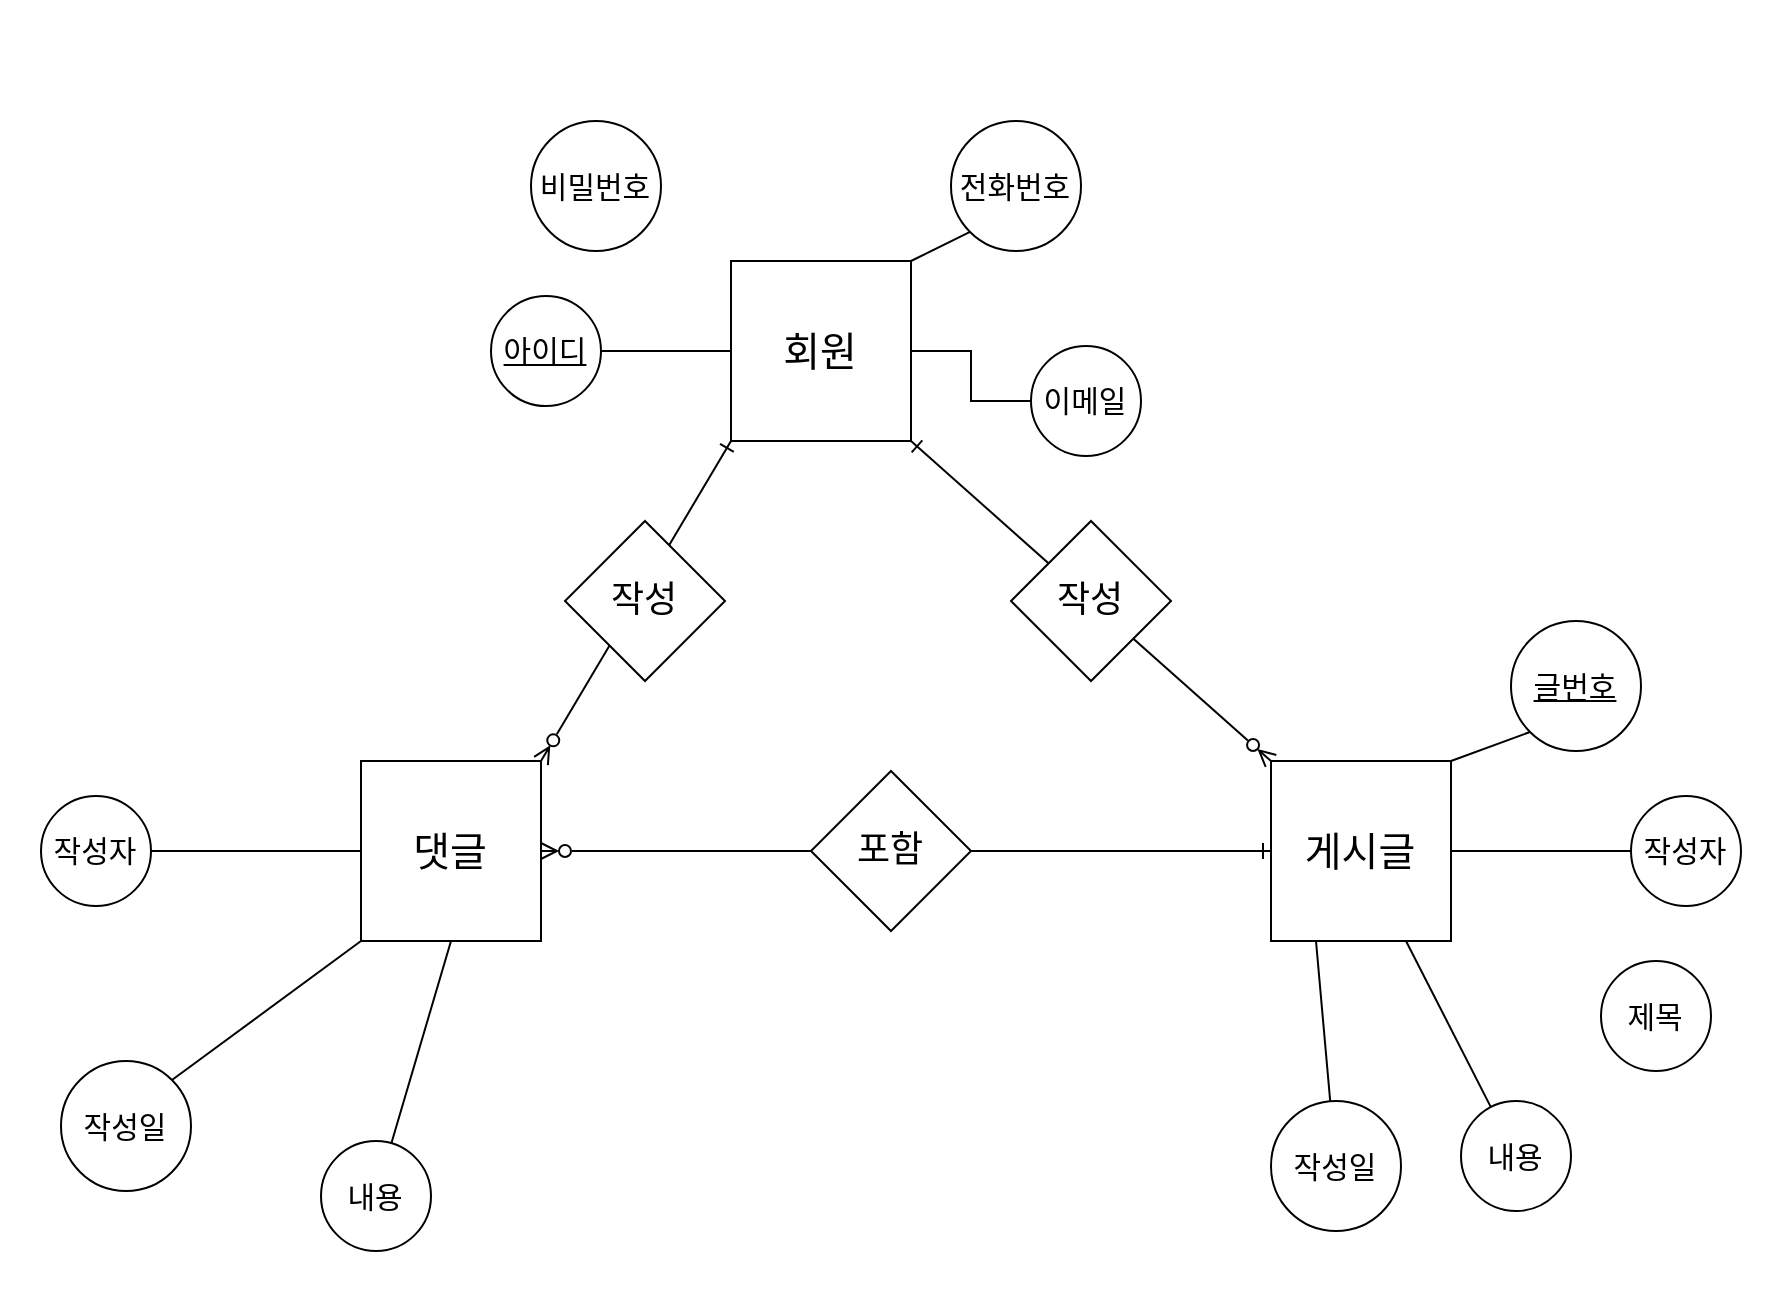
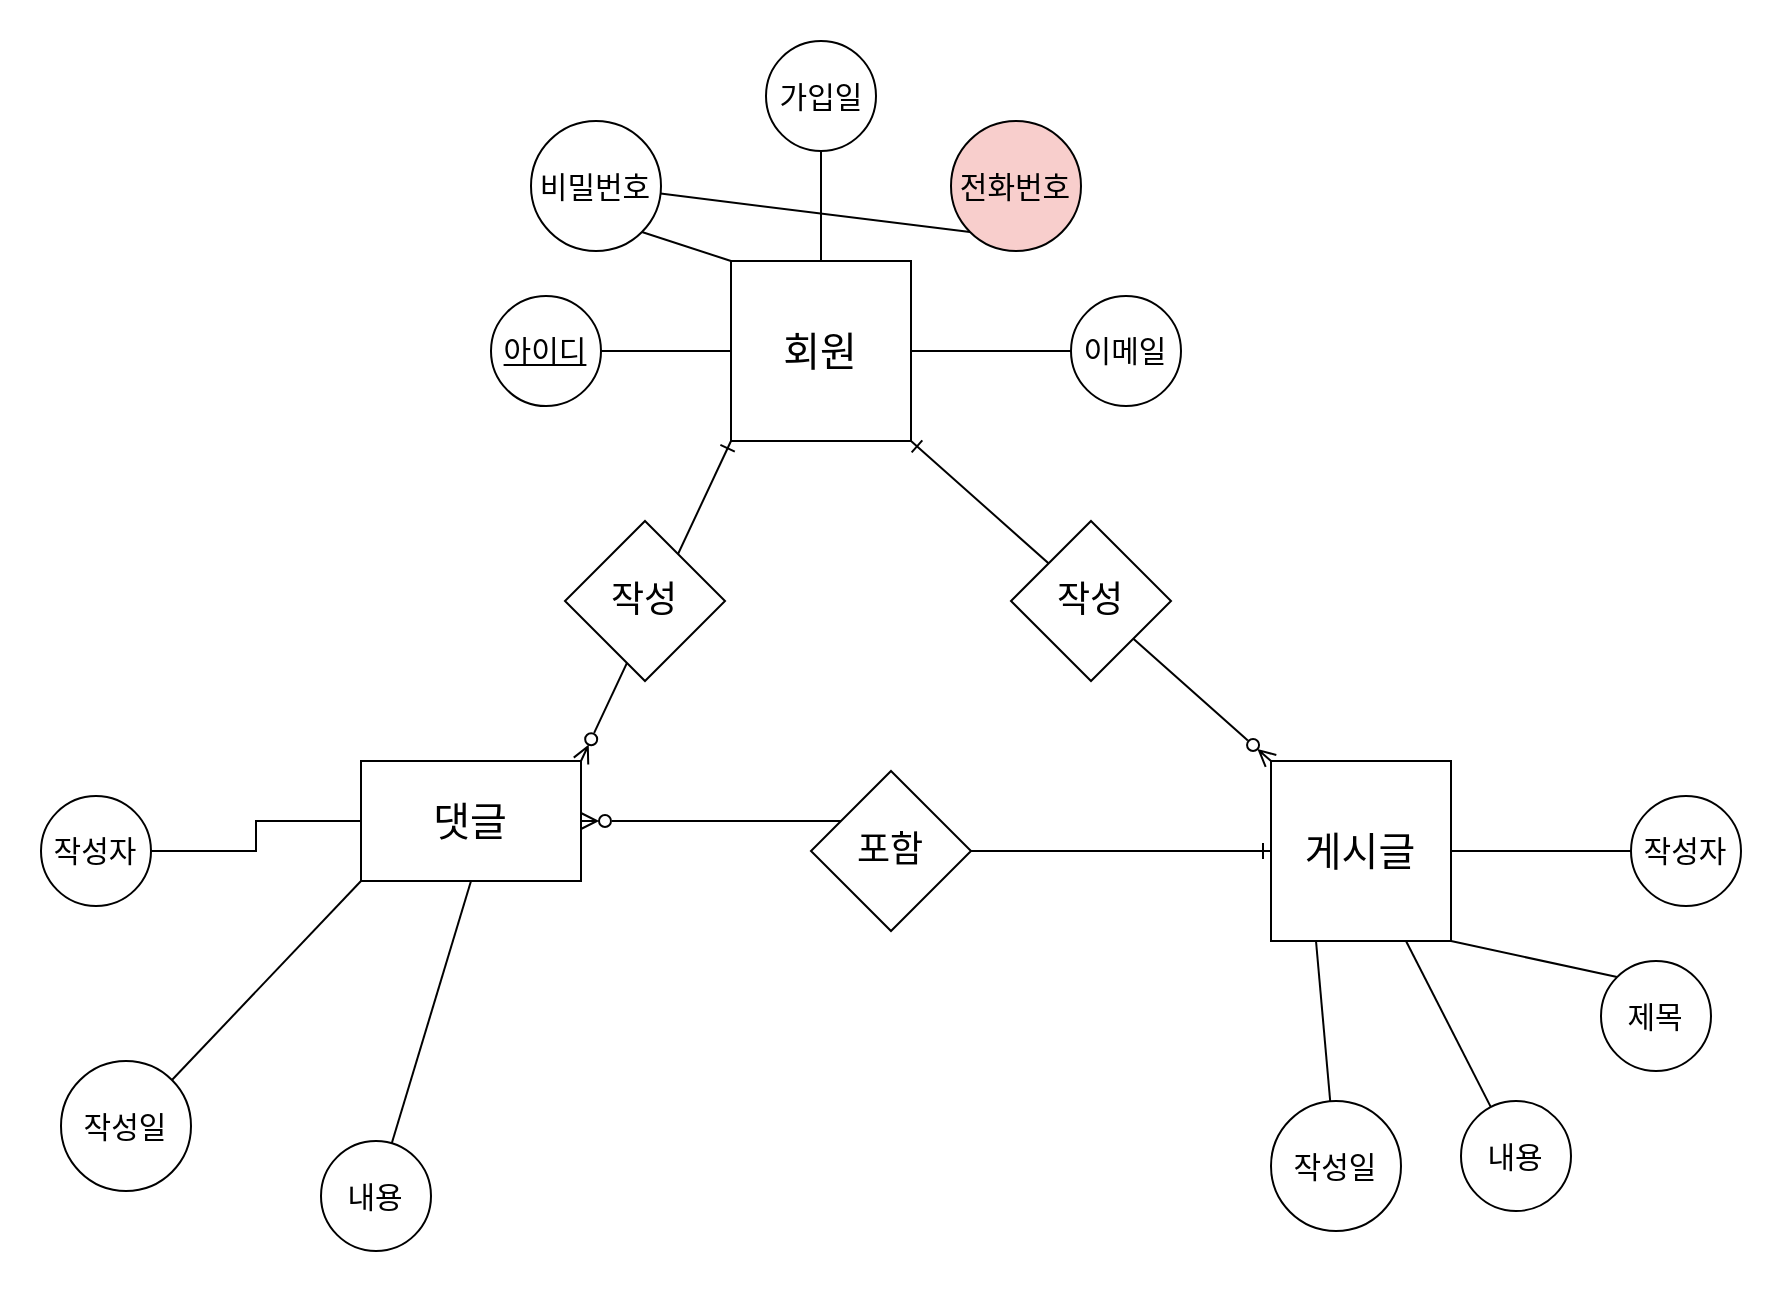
node "가입일": added
node "전화번호": fillcolor #ffffff -> #f8cecc
edge "가입일" -- "회원": added
edge "비밀번호" -- "회원": added
edge "전화번호" -- "회원": now "전화번호" -- "비밀번호"
node "이메일": moved (1086, 401) -> (1126, 351)
node "글번호": removed
edge "글번호" -- "게시글": removed
node "댓글": size 180x180 -> 220x120
edge "게시글" -- "제목": added
